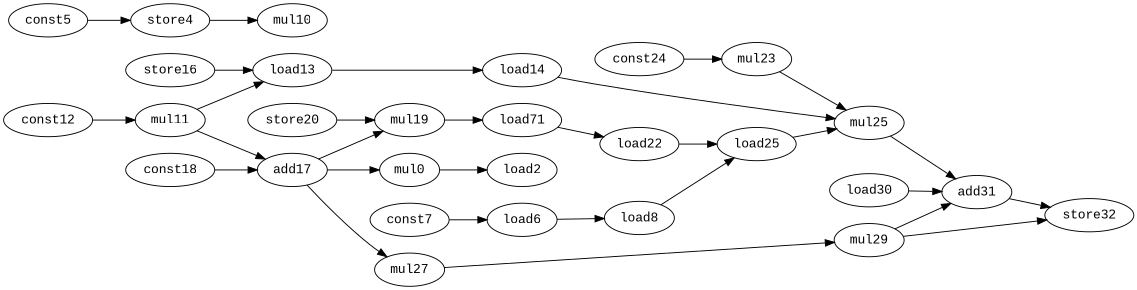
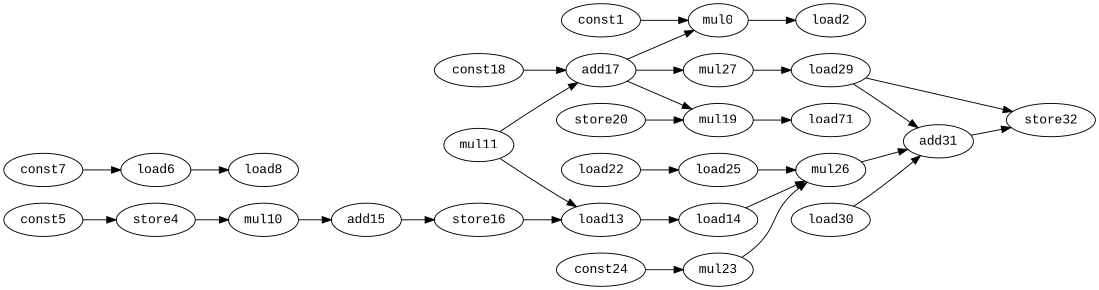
node "const1": added
node "const12": removed
node "mul25": label "mul25" -> "mul26"
edge "load71" -> "load22": removed
edge "load8" -> "load25": removed
node "add15": added
node "mul29": label "mul29" -> "load29"
